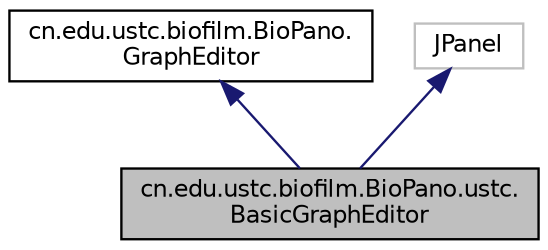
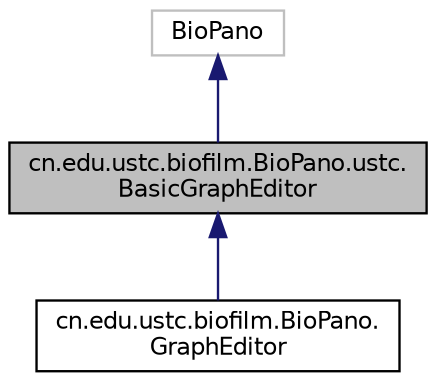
node "JPanel": label "JPanel" -> "BioPano"
edge "cn.edu.ustc.biofilm.BioPano.ustc. BasicGraphEditor" -> "cn.edu.ustc.biofilm.BioPano. GraphEditor": reversed
